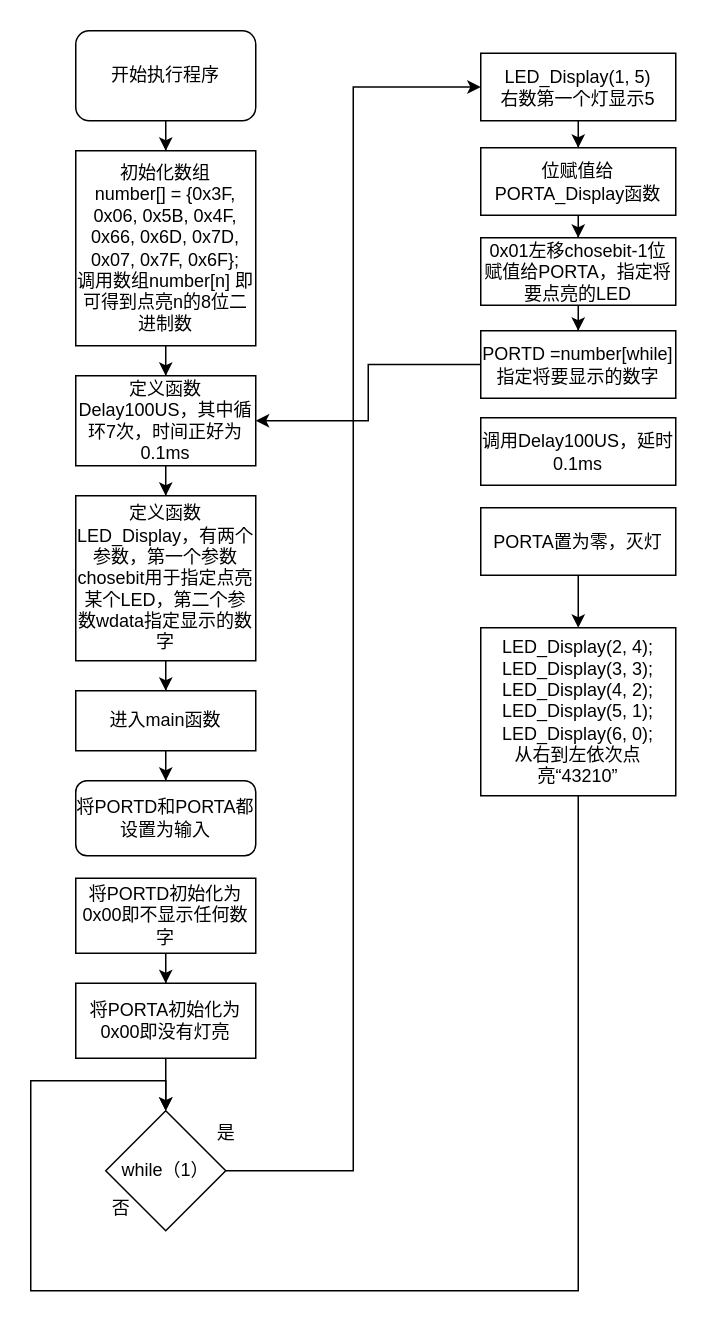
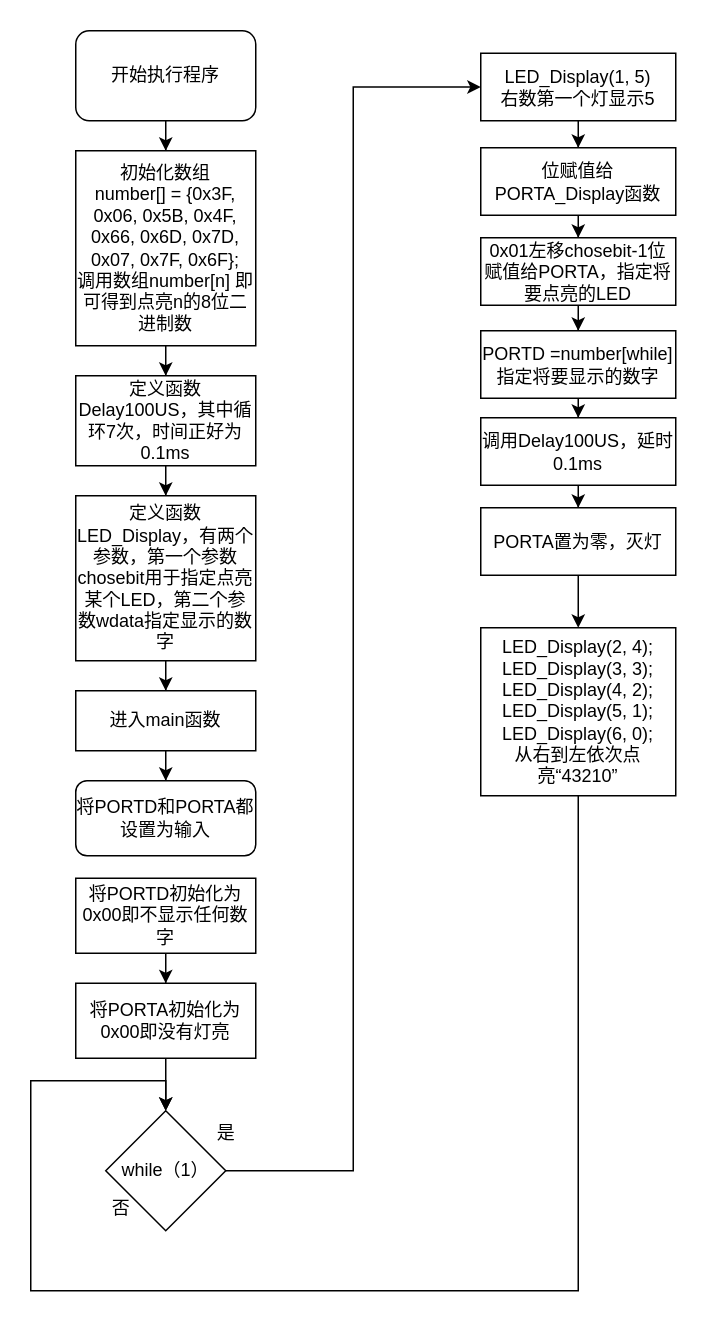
edge "PORTD =number[while]指定将要显示的数字" -> "定义函数Delay100US，其中循环7次，时间正好为0.1ms": now "PORTD =number[while]指定将要显示的数字" -> "调用Delay100US，延时0.1ms"
edge "调用Delay100US，延时0.1ms" -> "PORTA置为零，灭灯": added
